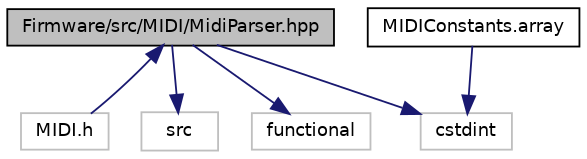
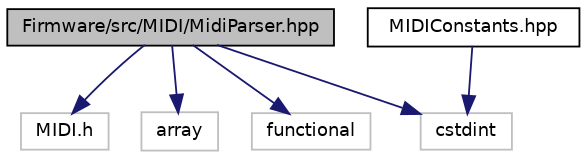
node "MIDIConstants.array": label "MIDIConstants.array" -> "MIDIConstants.hpp"
edge "MIDI.h" -> "Firmware/src/MIDI/MidiParser.hpp": reversed
node "src": label "src" -> "array"
